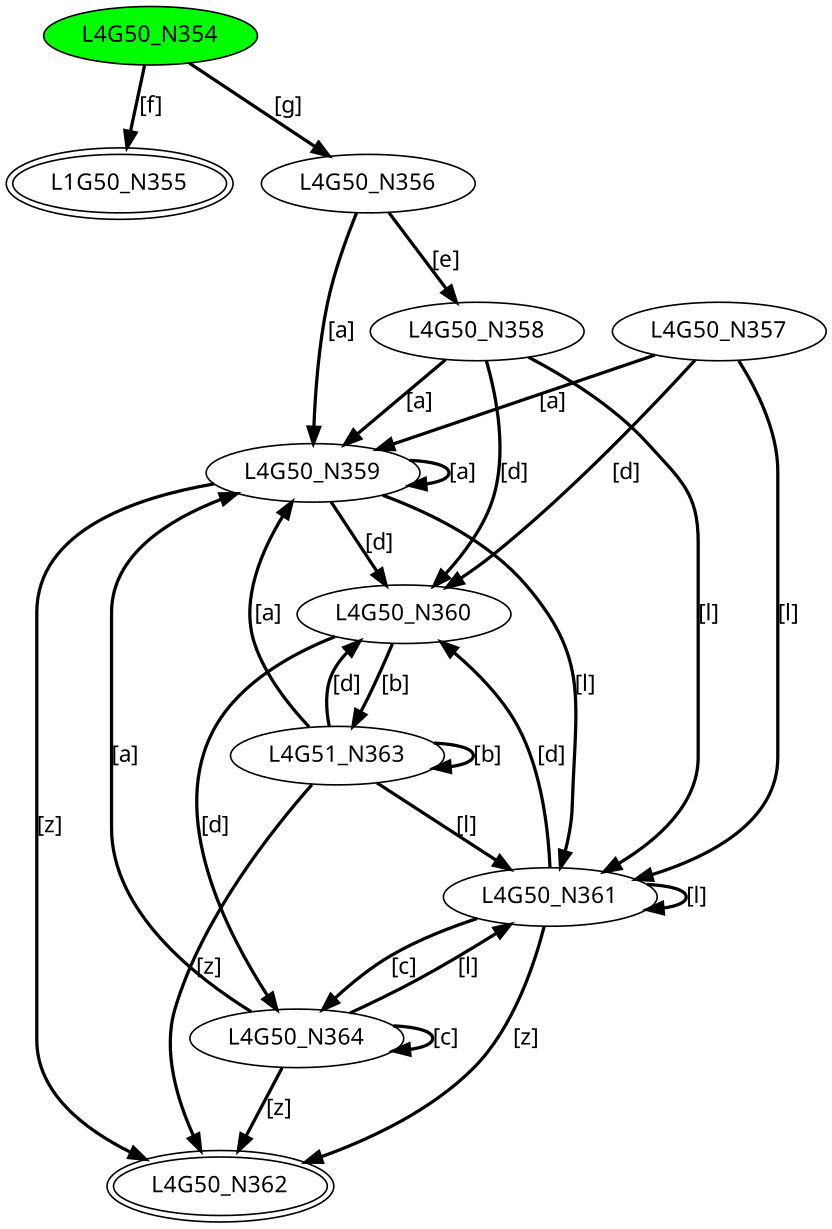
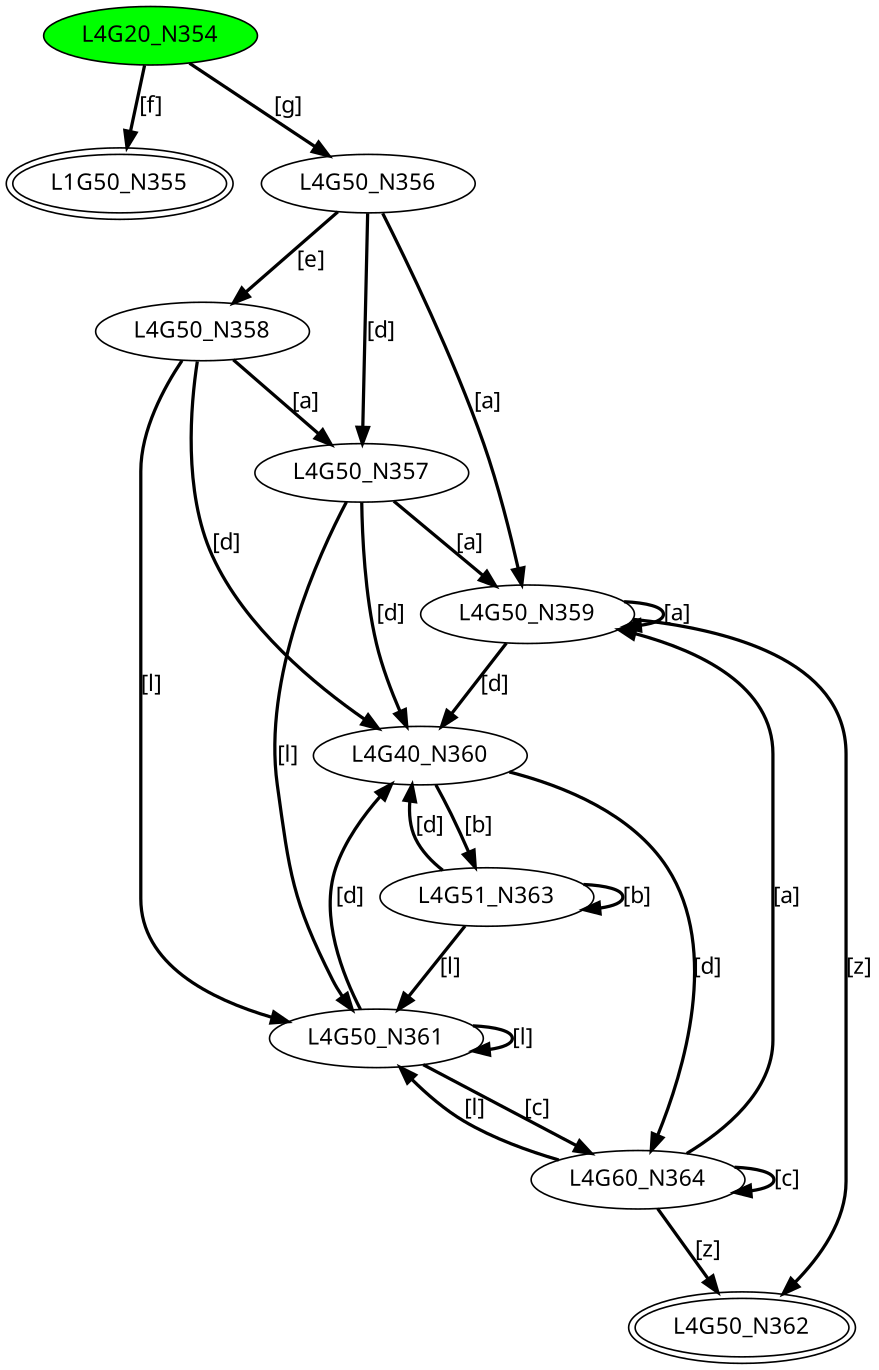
node "L4G50_N354": label "L4G50_N354" -> "L4G20_N354"
edge "L4G50_N356" -> "L4G50_N357": added, label "[d]"
edge "L4G50_N358" -> "L4G50_N359": now "L4G50_N358" -> "L4G50_N357"
node "L4G50_N360": label "L4G50_N360" -> "L4G40_N360"
edge "L4G51_N363" -> "L4G50_N359": removed, label "[a]"
edge "L4G50_N359" -> "L4G50_N361": removed, label "[l]"
edge "L4G51_N363" -> "L4G50_N362": removed, label "[z]"
node "L4G50_N364": label "L4G50_N364" -> "L4G60_N364"
edge "L4G50_N361" -> "L4G50_N362": removed, label "[z]"
